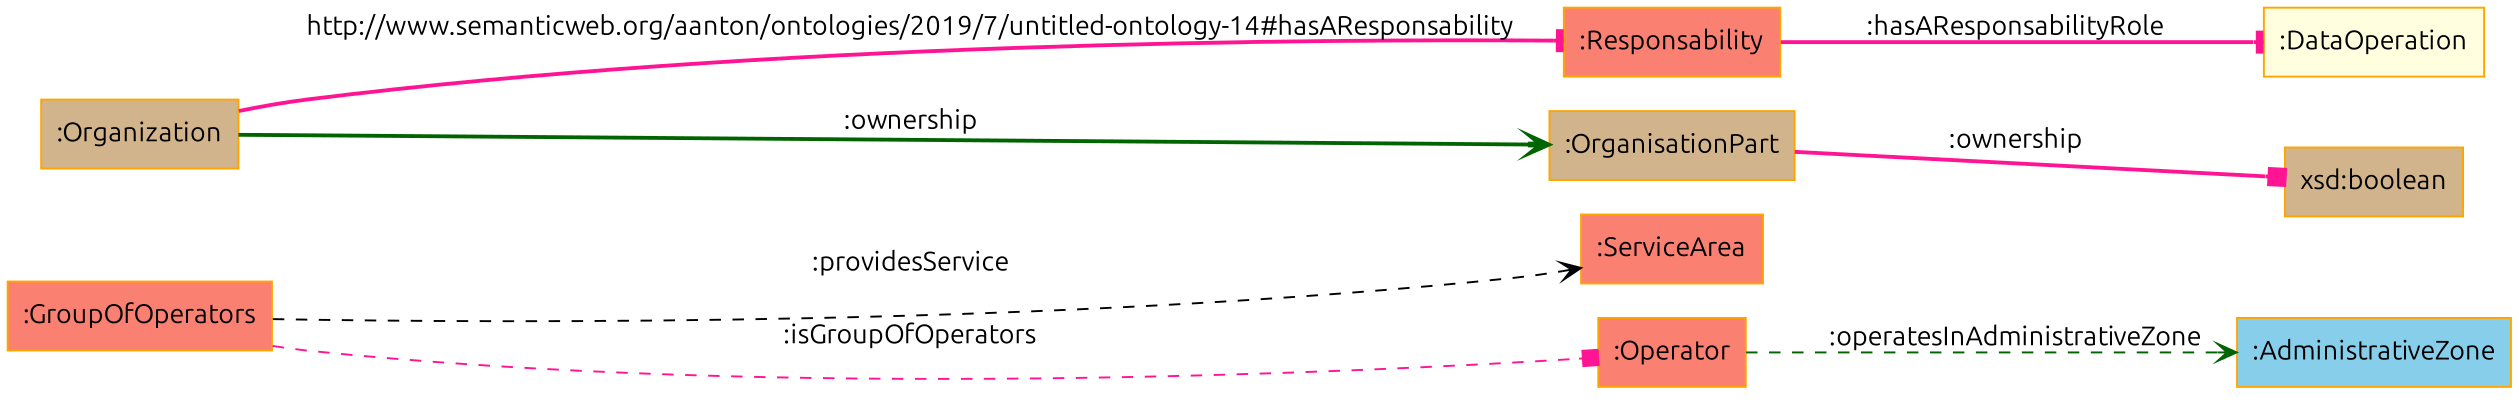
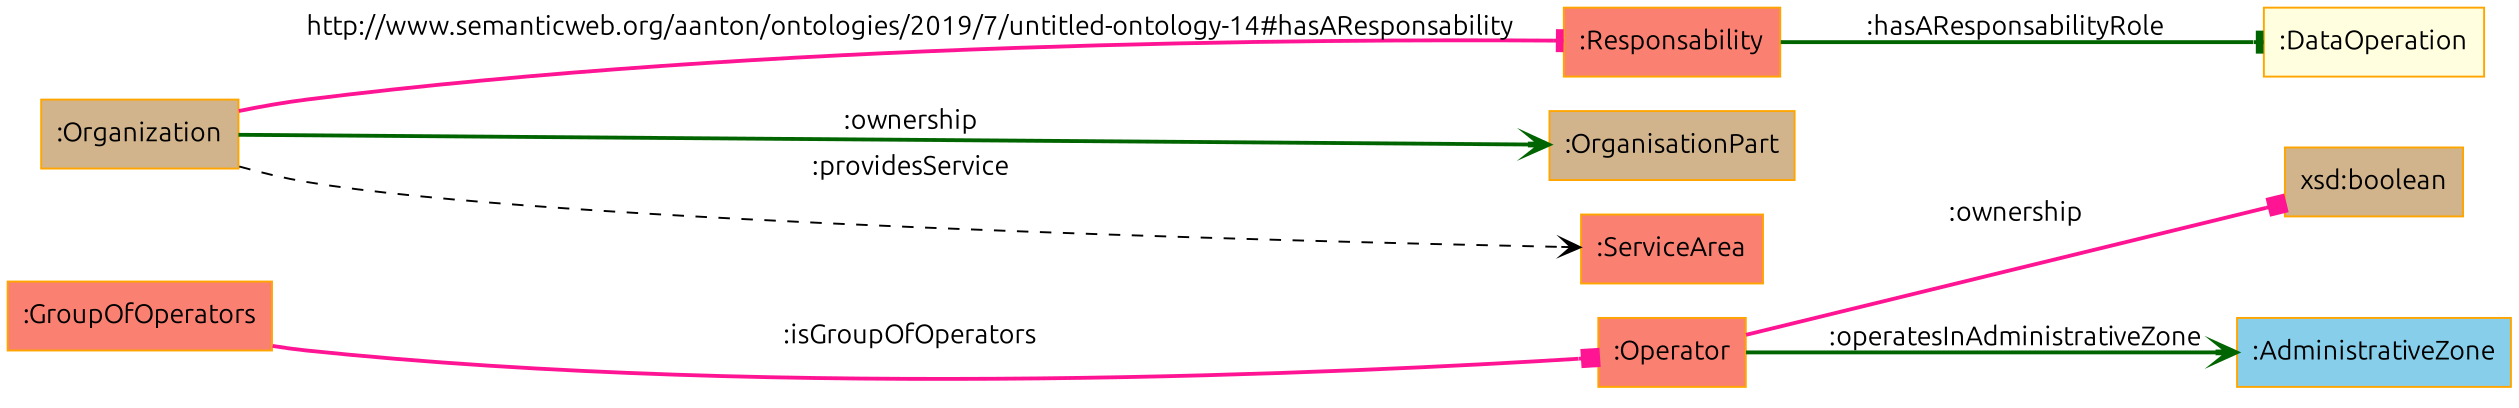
edge ":Responsability" -> ":DataOperation": color deeppink -> darkgreen
edge ":OrganisationPart" -> "xsd:boolean": now ":Operator" -> "xsd:boolean"
edge ":GroupOfOperators" -> ":ServiceArea": now ":Organization" -> ":ServiceArea"
edge ":Operator" -> ":AdministrativeZone": style dashed -> bold
edge ":GroupOfOperators" -> ":Operator": style dashed -> bold
